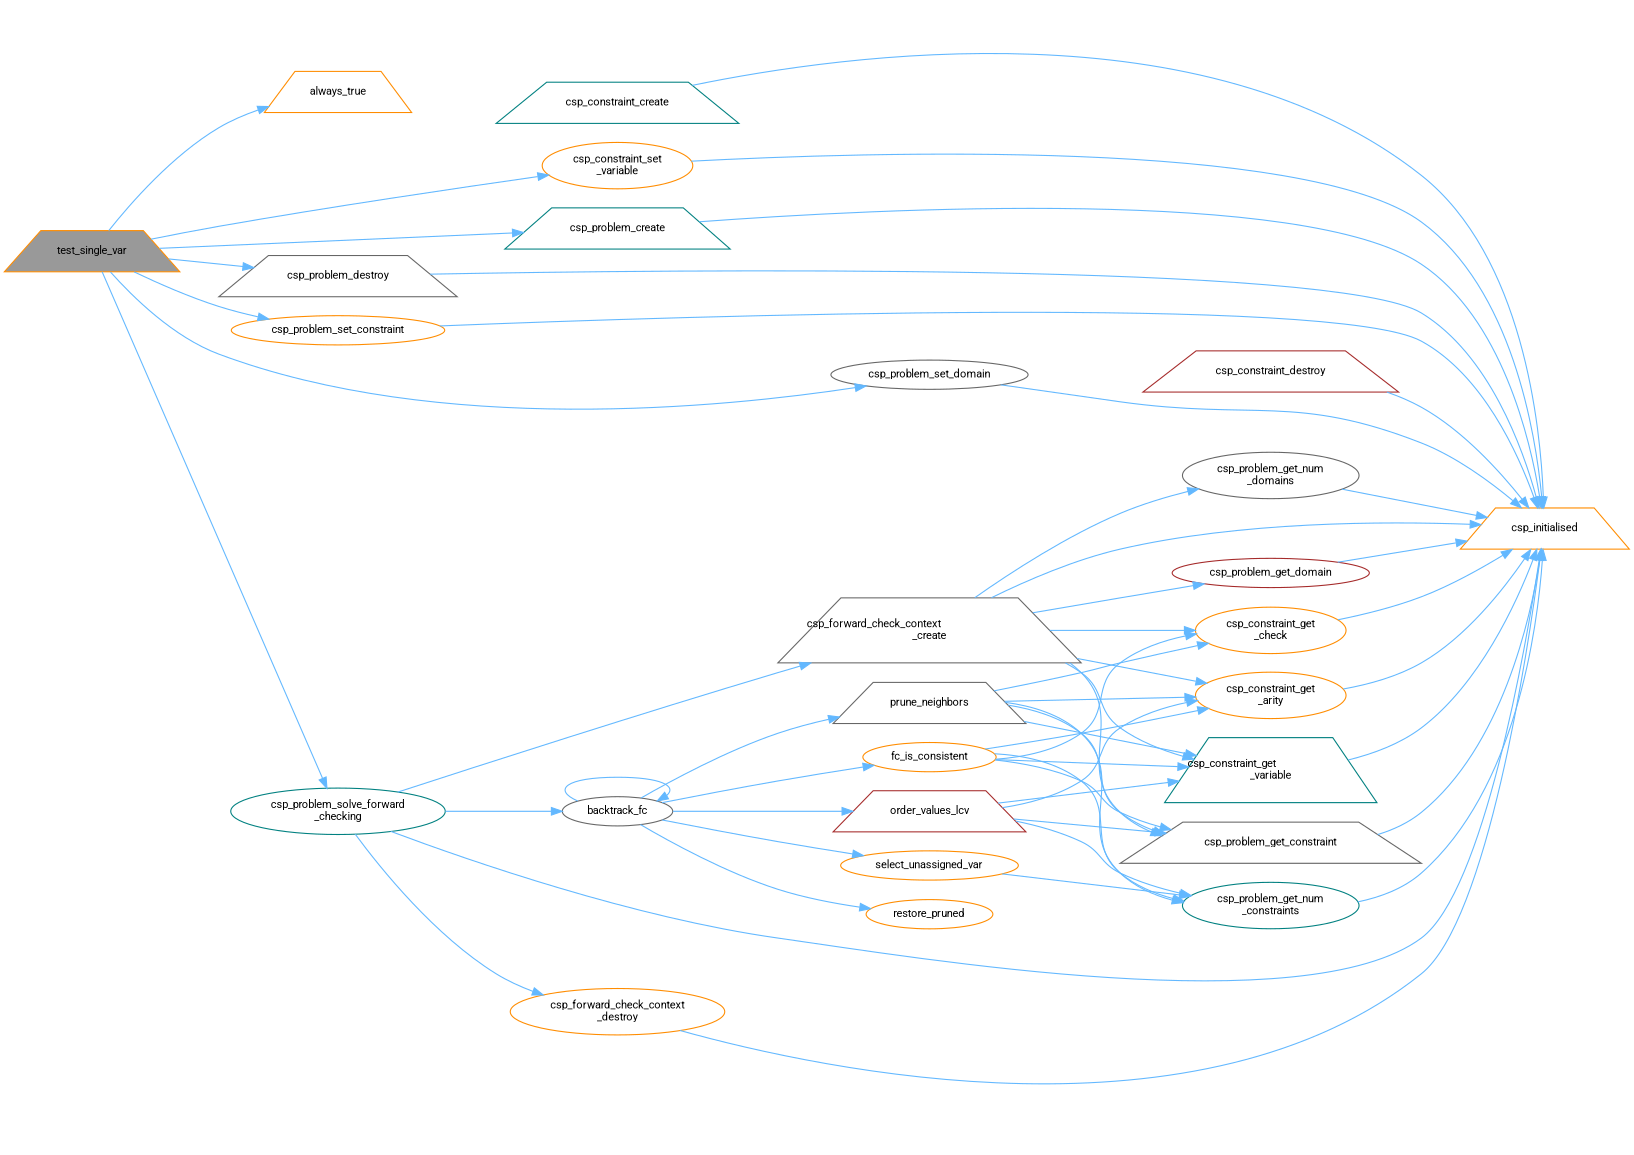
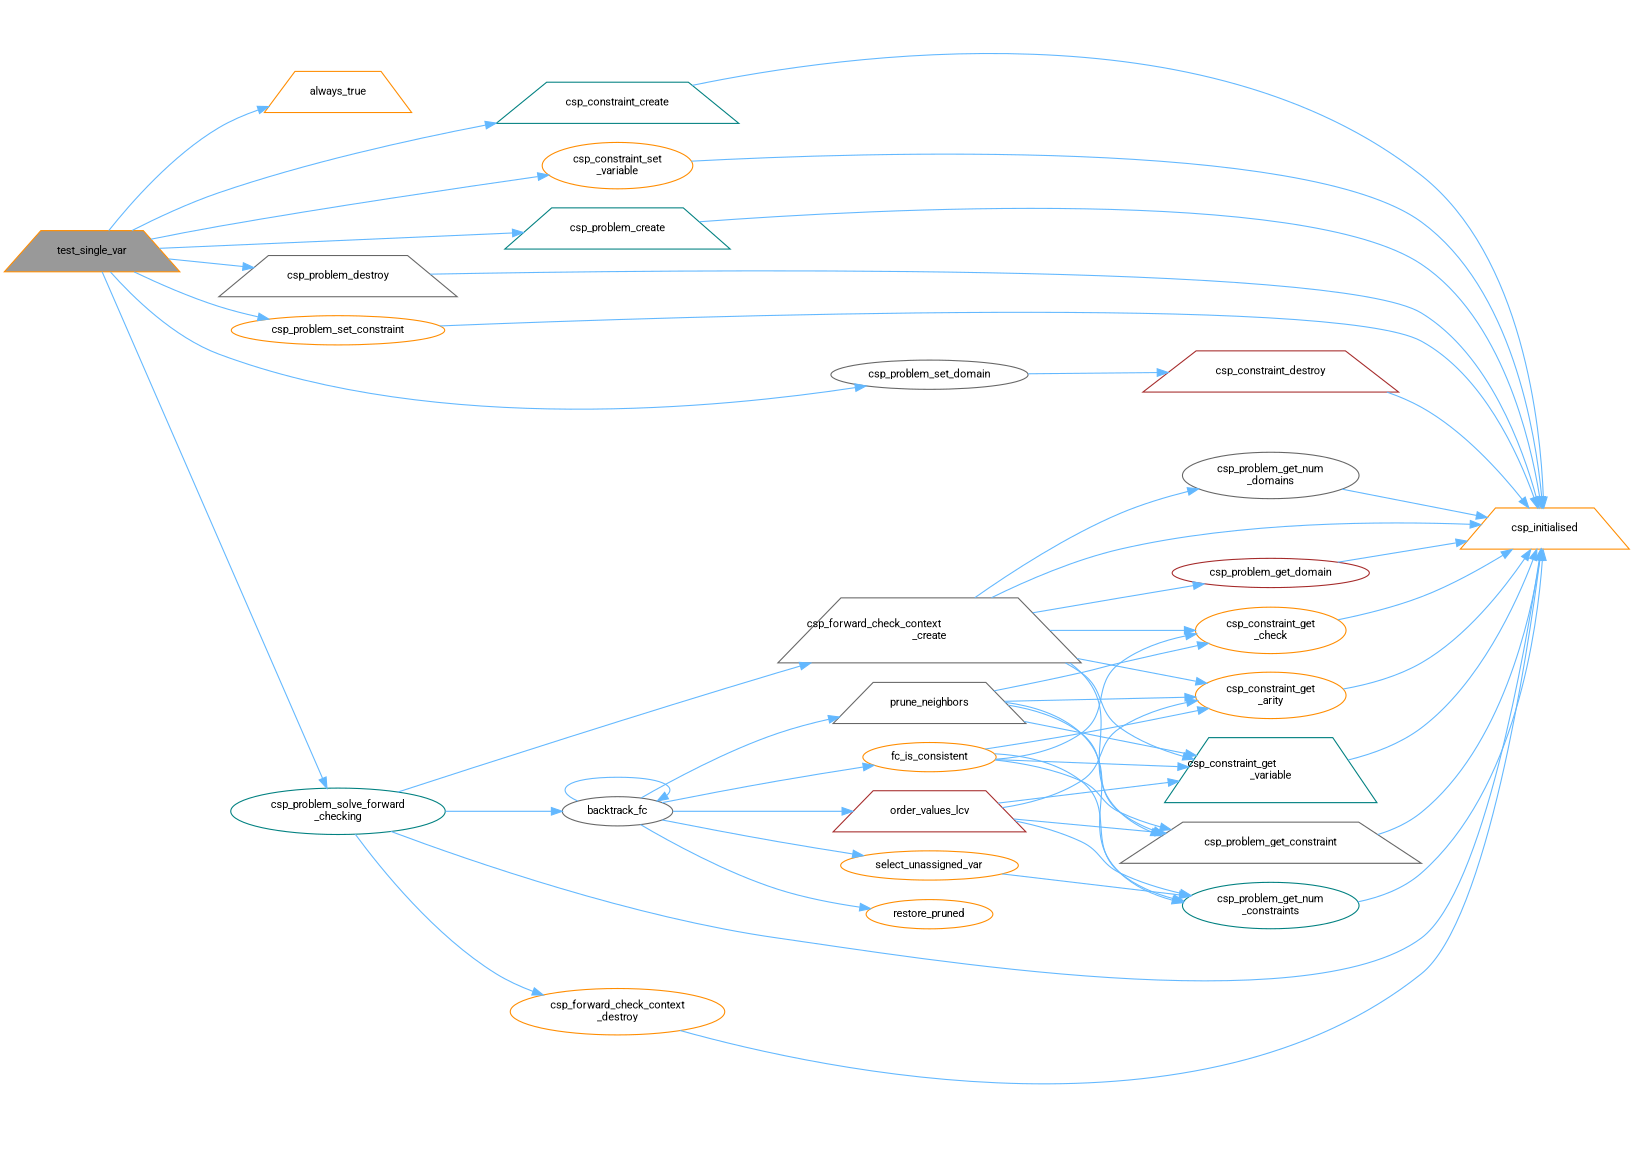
edge "test_single_var" -> "csp_constraint_create": added
edge "csp_problem_set_domain" -> "csp_initialised": now "csp_problem_set_domain" -> "csp_constraint_destroy"
